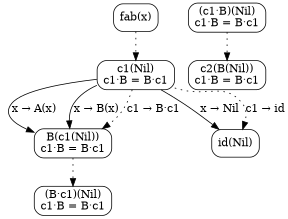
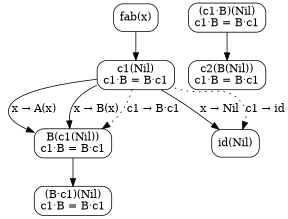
edge "fab(x)" -> "c1(Nil) c1·B = B·c1": style dotted -> solid
edge "(c1·B)(Nil) c1·B = B·c1" -> "c2(B(Nil)) c1·B = B·c1": style dotted -> solid
edge "B(c1(Nil)) c1·B = B·c1" -> "(B·c1)(Nil) c1·B = B·c1": style dotted -> solid
